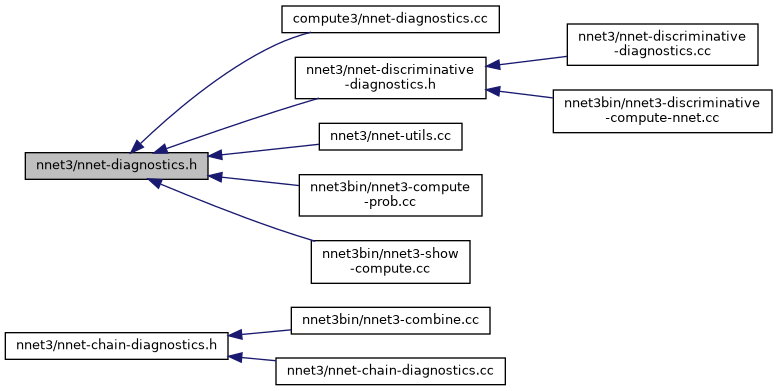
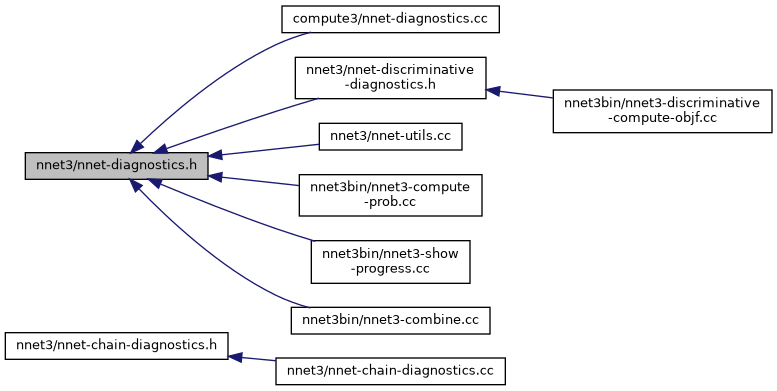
node "nnet3/nnet-discriminative -diagnostics.cc": removed
node "nnet3bin/nnet3-discriminative -compute-nnet.cc": label "nnet3bin/nnet3-discriminative -compute-nnet.cc" -> "nnet3bin/nnet3-discriminative -compute-objf.cc"
node "nnet3bin/nnet3-show -compute.cc": label "nnet3bin/nnet3-show -compute.cc" -> "nnet3bin/nnet3-show -progress.cc"
edge "nnet3bin/nnet3-combine.cc" -> "nnet3/nnet-chain-diagnostics.h": now "nnet3bin/nnet3-combine.cc" -> "nnet3/nnet-diagnostics.h"
